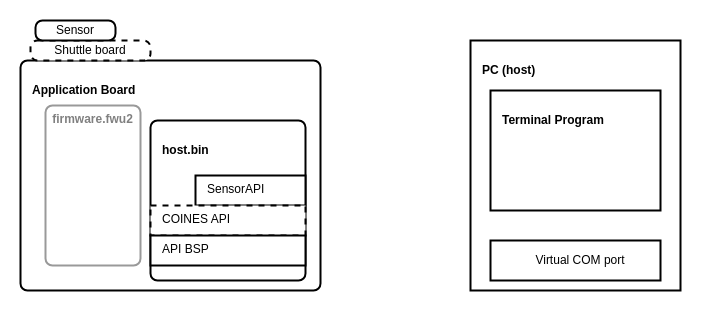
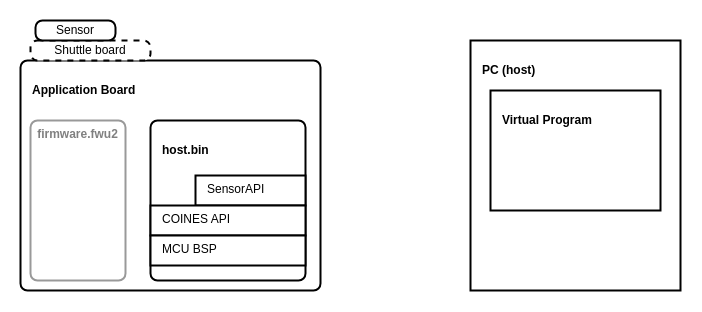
node "Terminal Program": label "Terminal Program" -> "Virtual Program"
node "firmware.fwu2": moved (93, 186) -> (78, 201)
node "COINES API": style dashed -> solid
node "API BSP": label "API BSP" -> "MCU BSP"
node "Virtual COM port": removed
